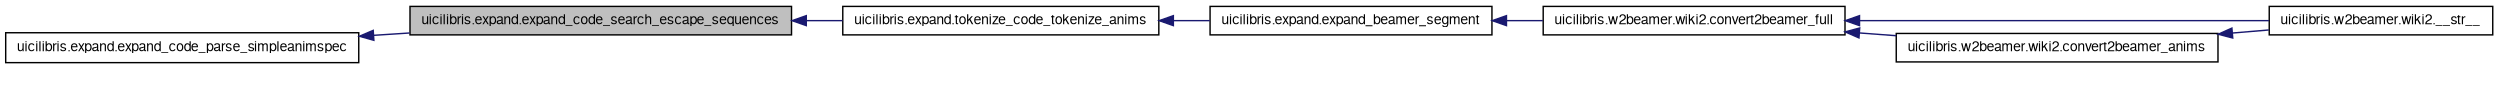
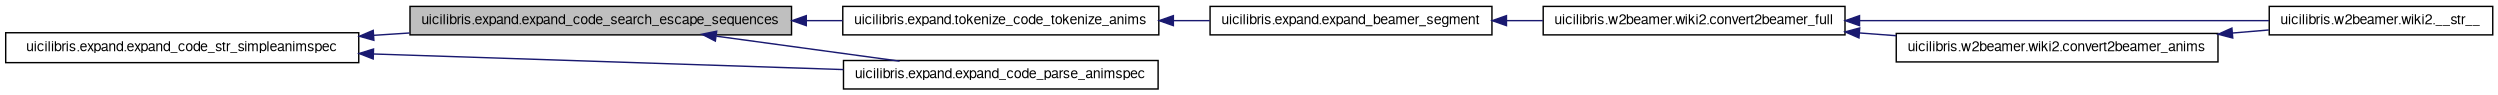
node "uicilibris.expand.expand_code_parse_simpleanimspec": label "uicilibris.expand.expand_code_parse_simpleanimspec" -> "uicilibris.expand.expand_code_str_simpleanimspec"
node "uicilibris.expand.expand_code_parse_animspec": added
